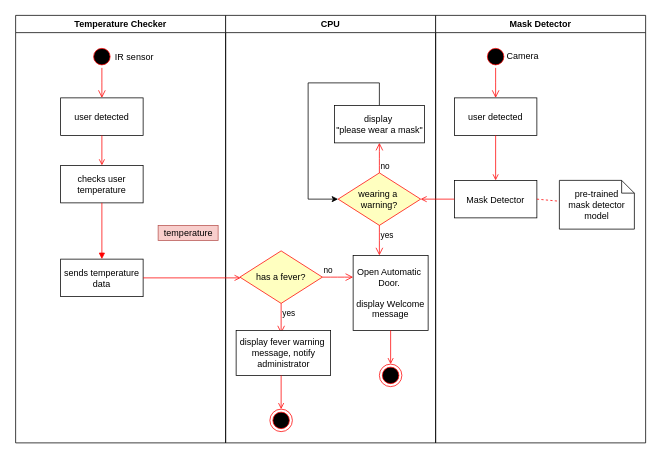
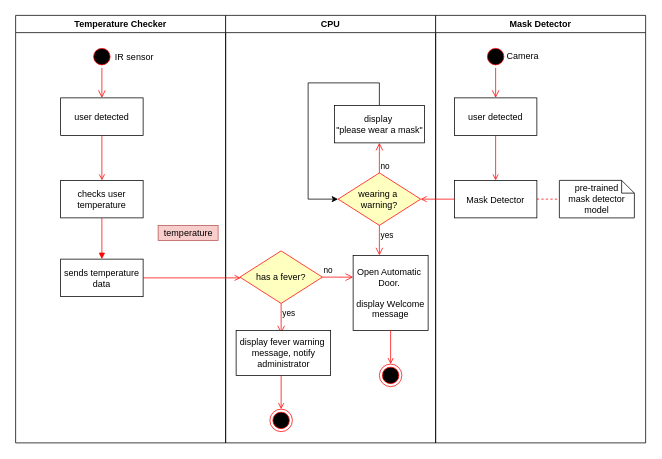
node "checks user temperature": moved (102, 184) -> (102, 199)
node "pre-trained mask detector model": size 75x49 -> 75x38
